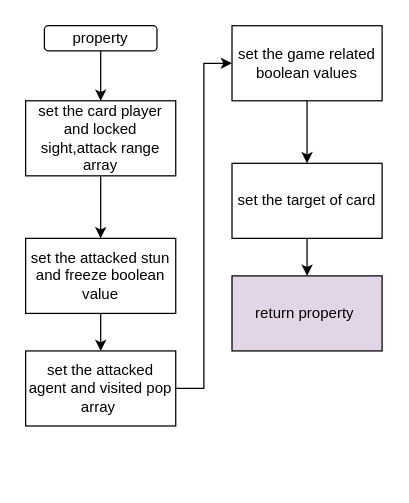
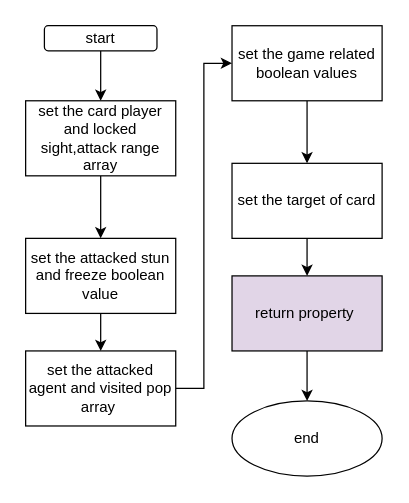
node "property": label "property" -> "start"
edge "return property" -> "end": added
node "end": added
